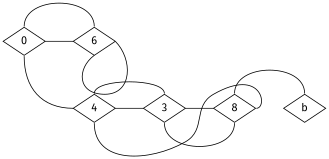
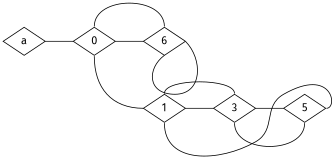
node "a": added
node "4": label "4" -> "1"
node "8": label "8" -> "5"
node "b": removed
